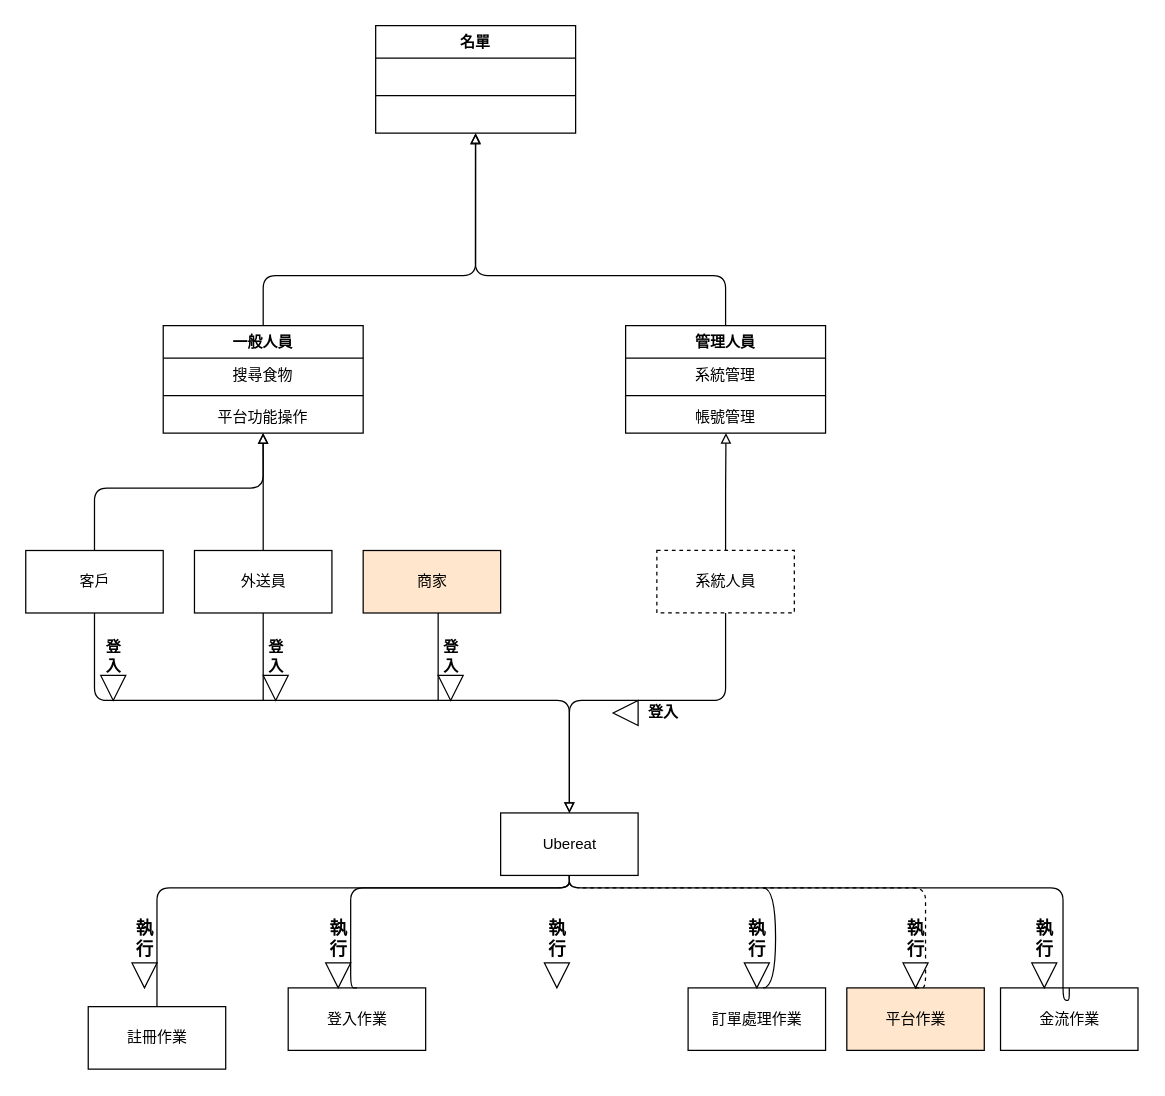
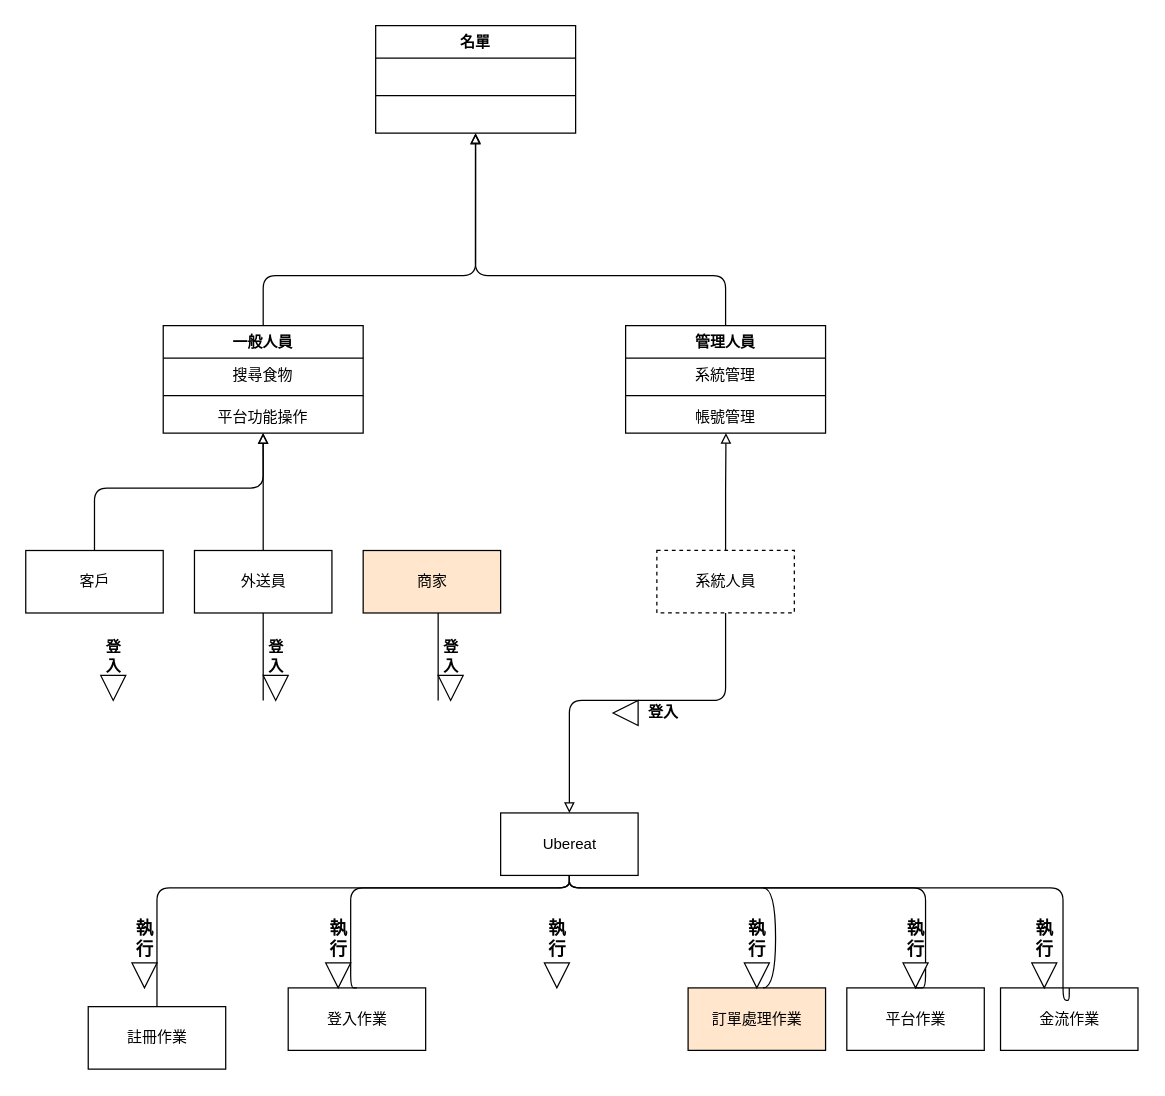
edge "客戶" -> "Ubereat": removed
edge "Ubereat" -- "平台作業": style dashed -> solid
node "訂單處理作業": fillcolor #ffffff -> #ffe6cc
node "平台作業": fillcolor #ffe6cc -> #ffffff
